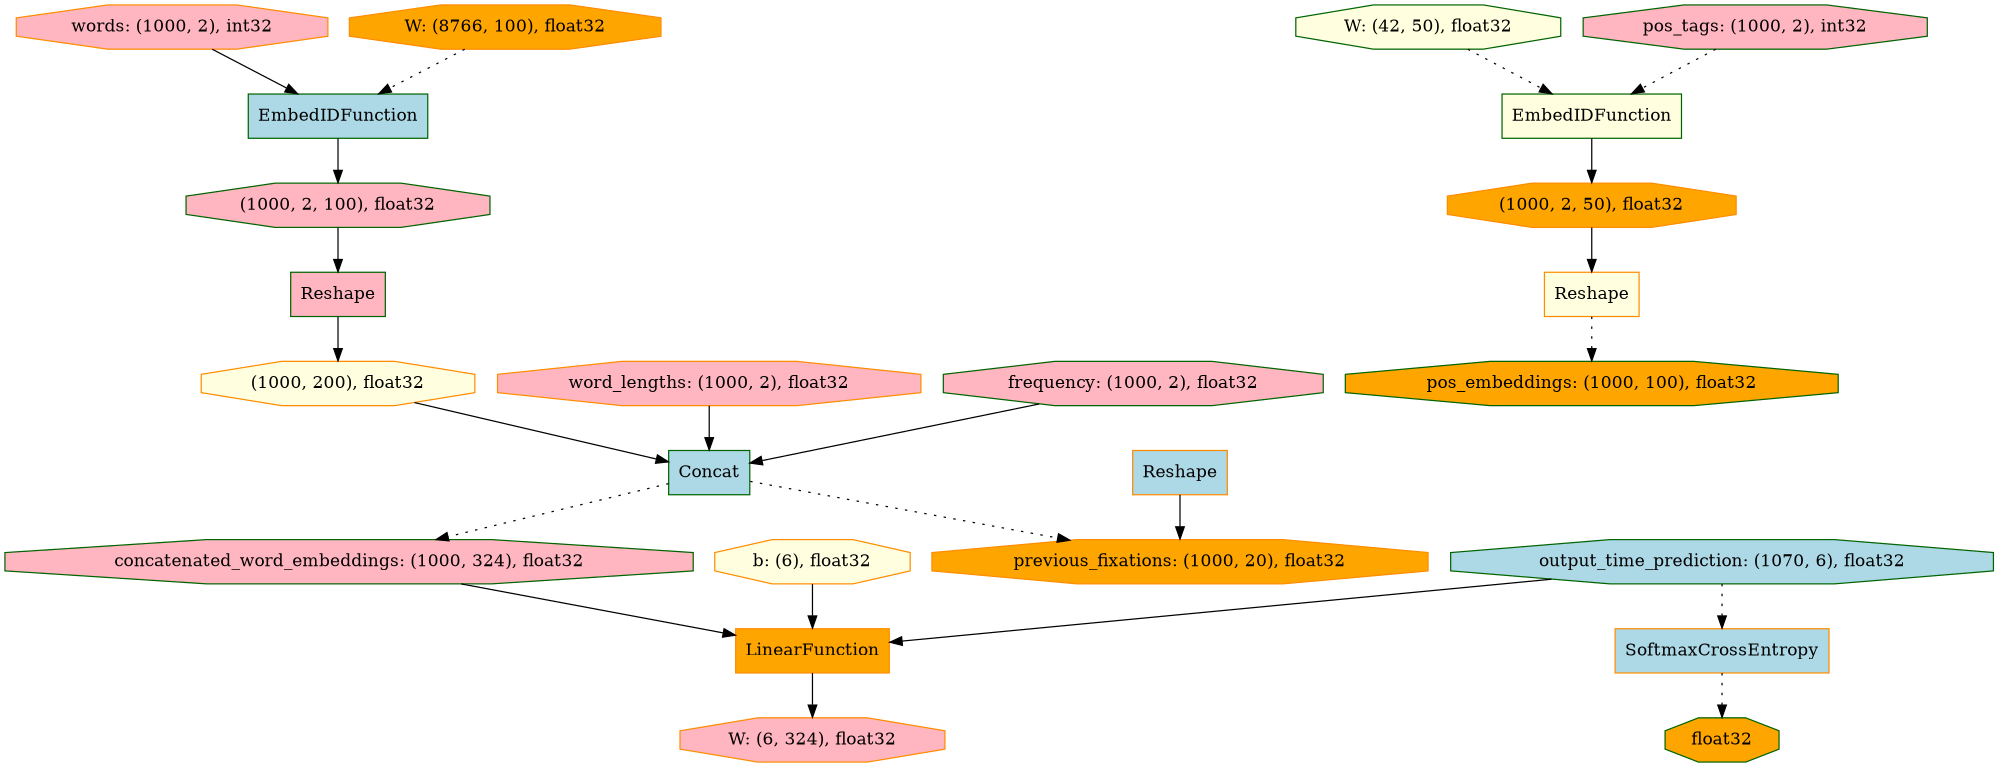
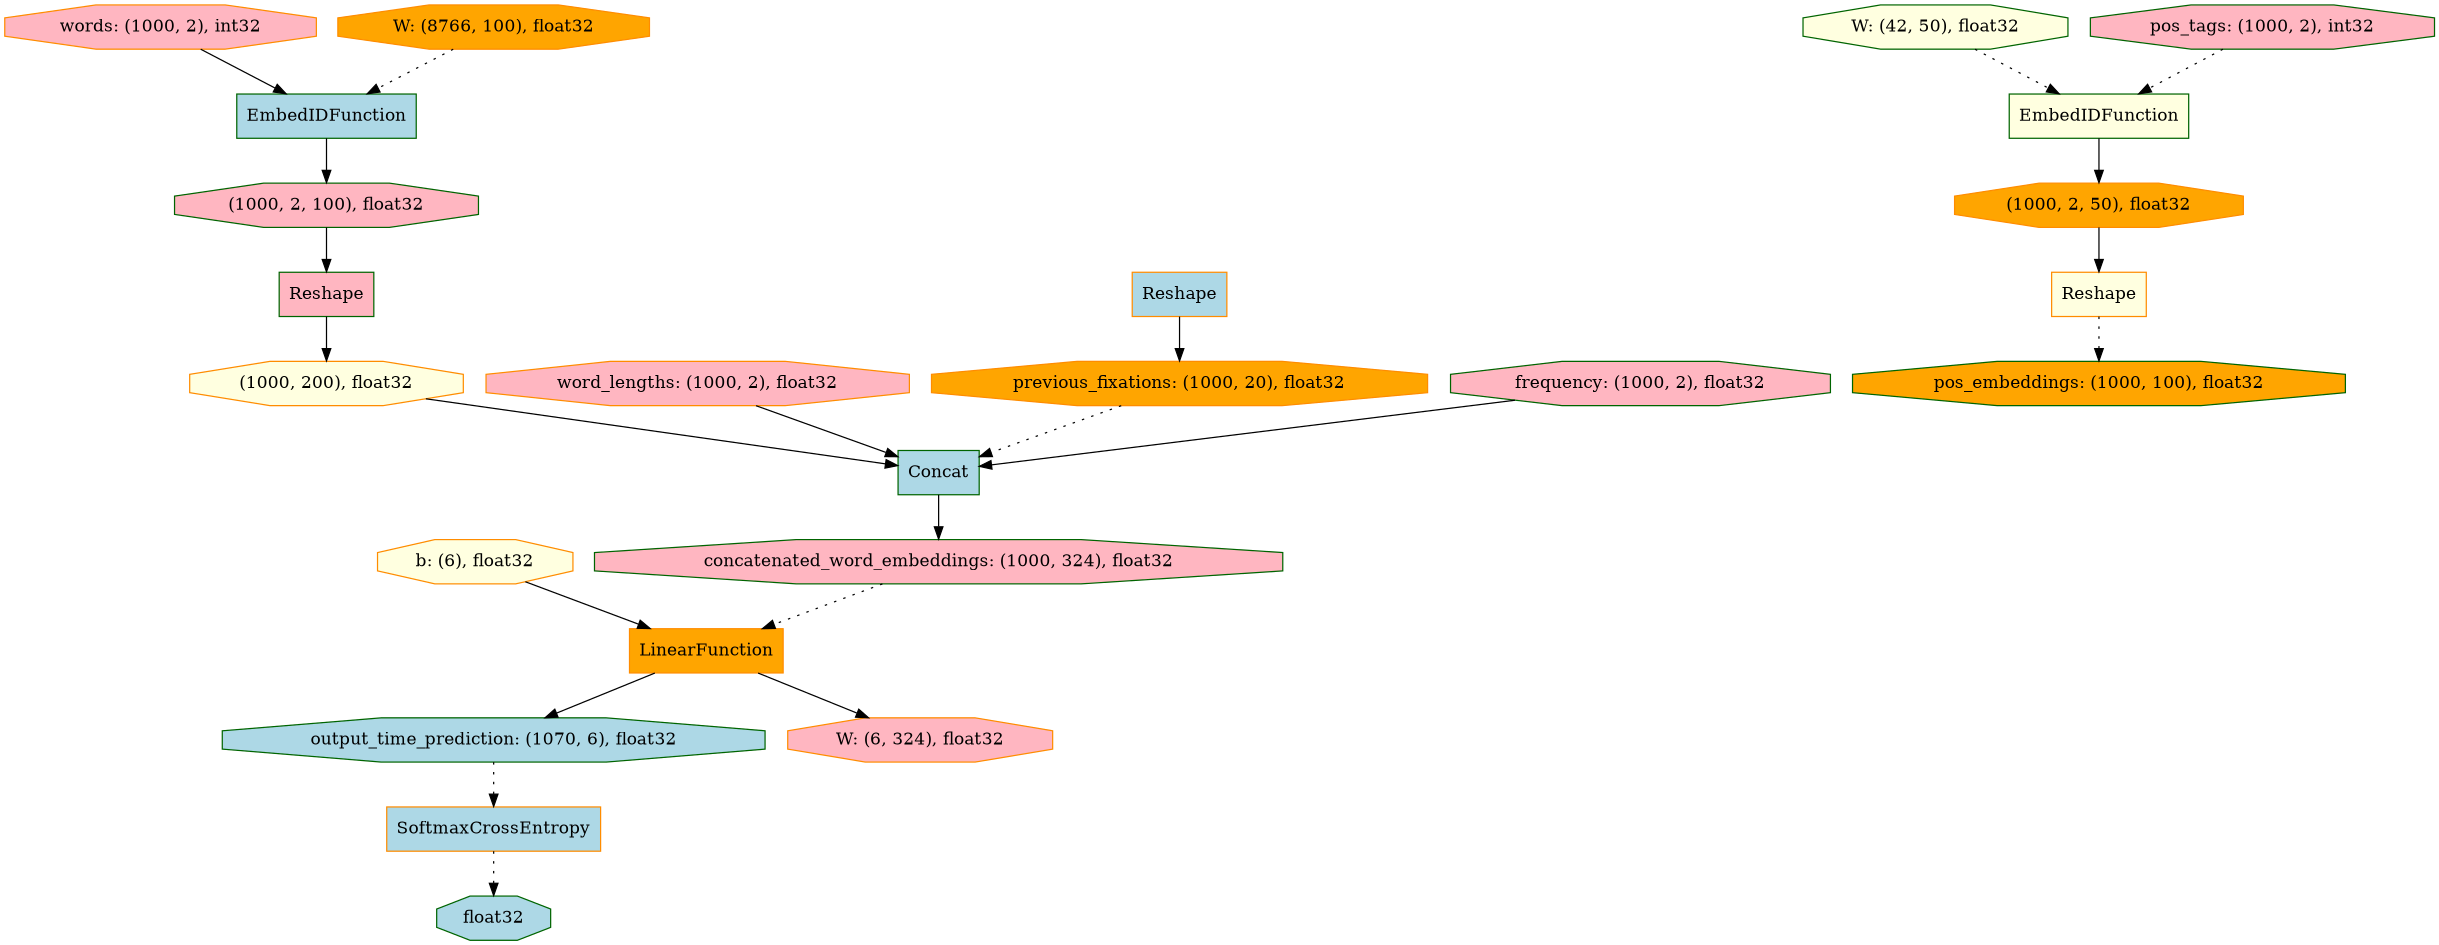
edge "Concat" -> "concatenated_word_embeddings: (1000, 324), float32": style dotted -> solid
edge "Concat" -> "previous_fixations: (1000, 20), float32": reversed
edge "concatenated_word_embeddings: (1000, 324), float32" -> "LinearFunction": style solid -> dotted
edge "output_time_prediction: (1070, 6), float32" -> "LinearFunction": reversed
node "float32": fillcolor orange -> lightblue
